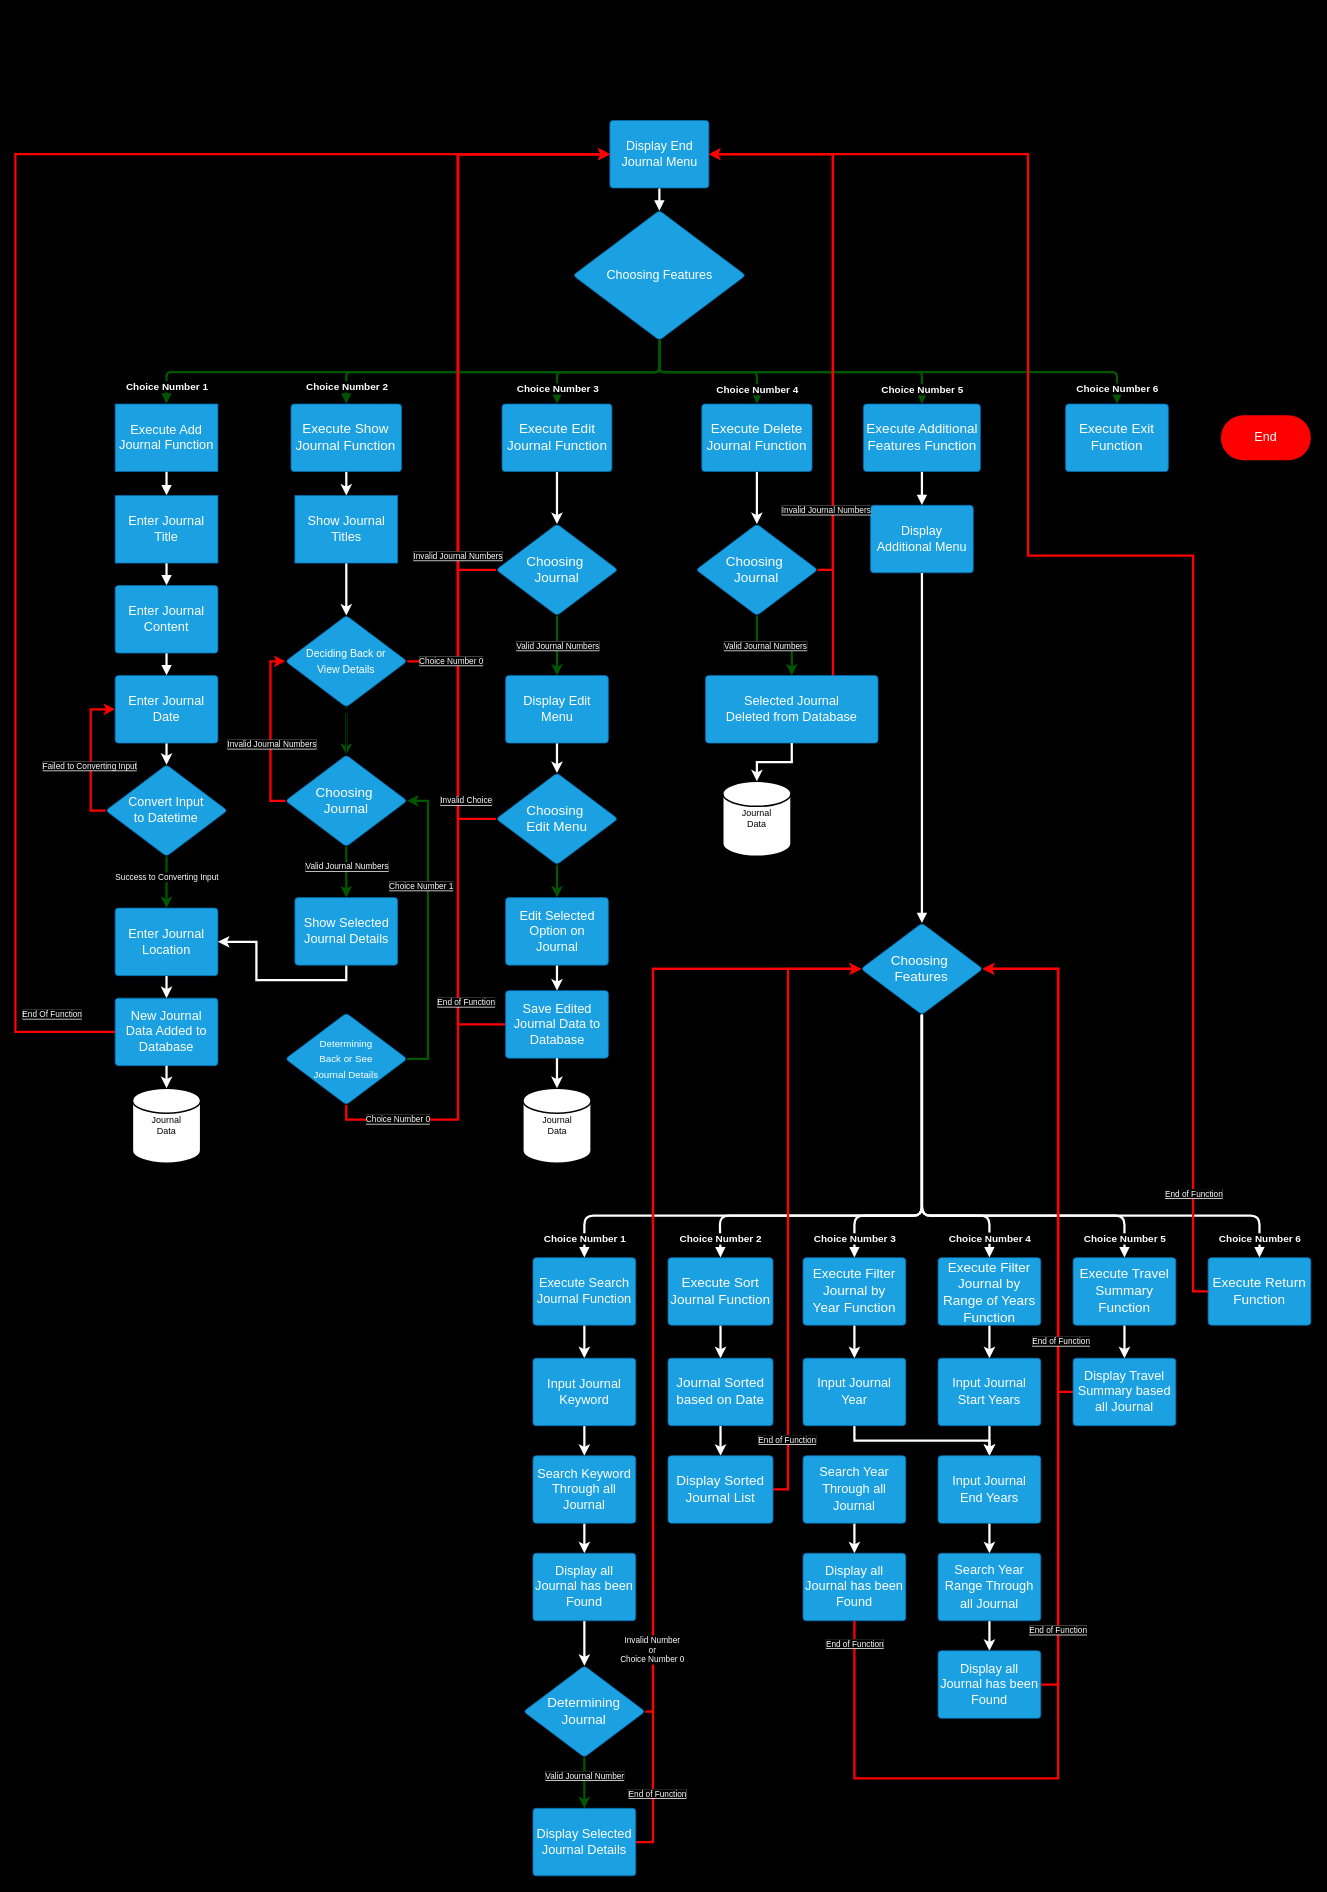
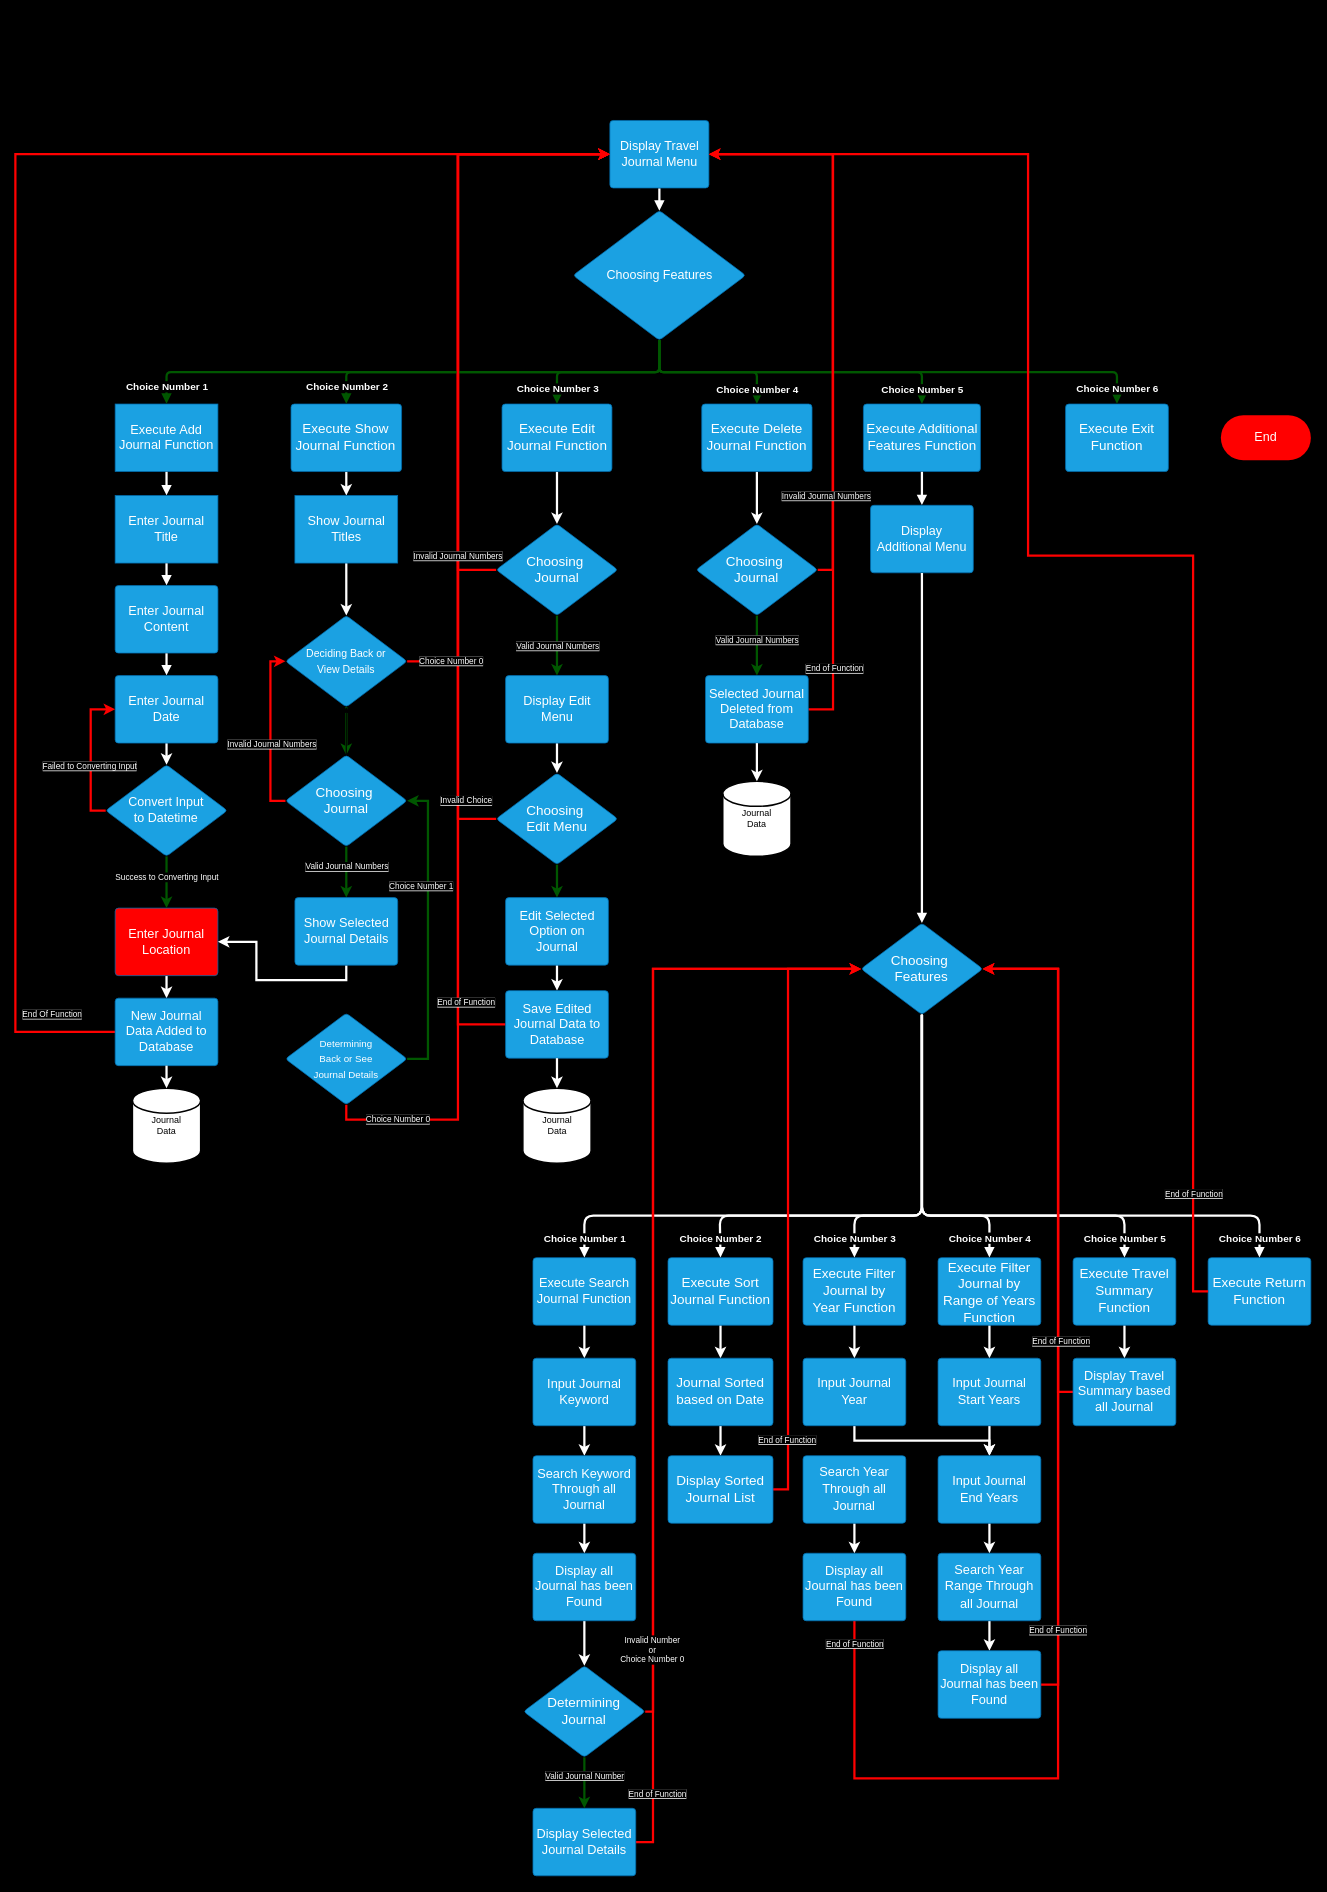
node "Display End Journal Menu": label "Display End Journal Menu" -> "Display Travel Journal Menu"
node "Selected Journal Deleted from Database": size 173x68 -> 103x68
node "Enter Journal Location": fillcolor #1ba1e2 -> #ff0000
